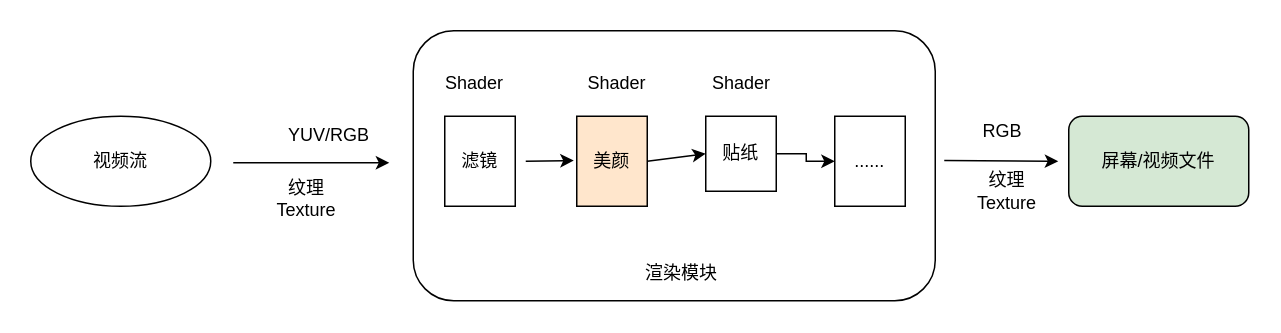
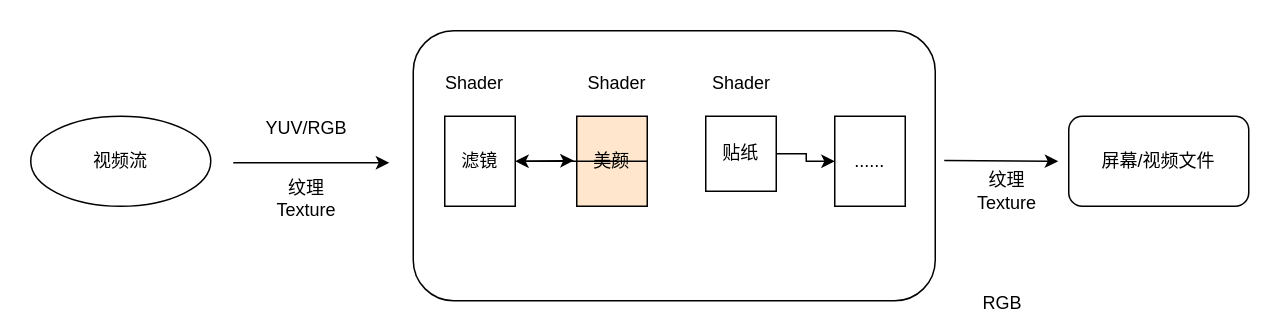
node "RGB": moved (1003, 131) -> (1003, 304)
node "YUV/RGB": moved (329, 136) -> (307, 128)
edge "美颜" -> "贴纸": now "美颜" -> "滤镜"
node "屏幕/视频文件": fillcolor #d5e8d4 -> #ffffff
node "渲染模块": removed
